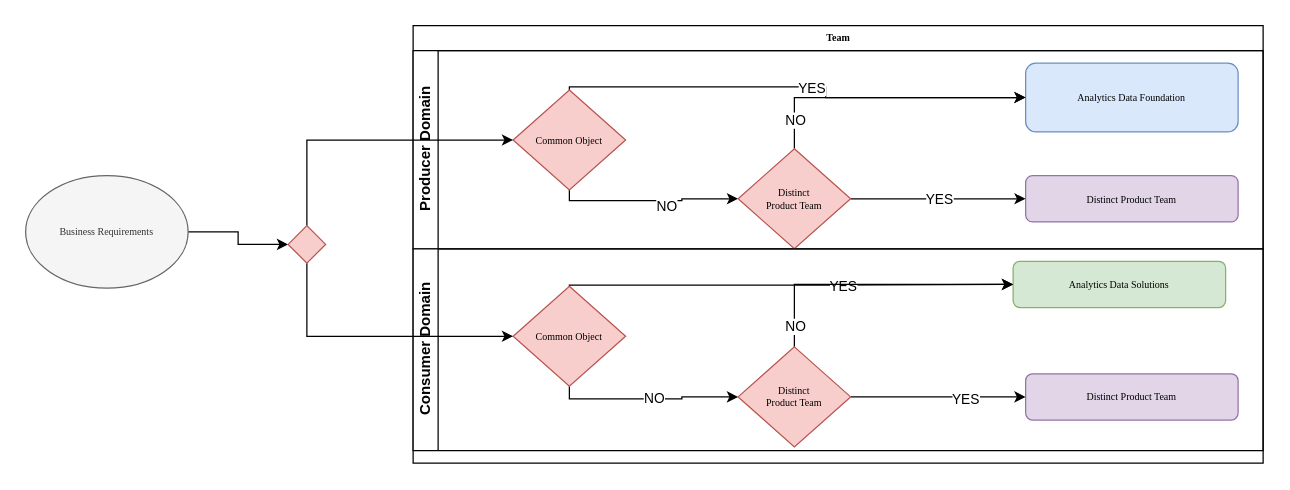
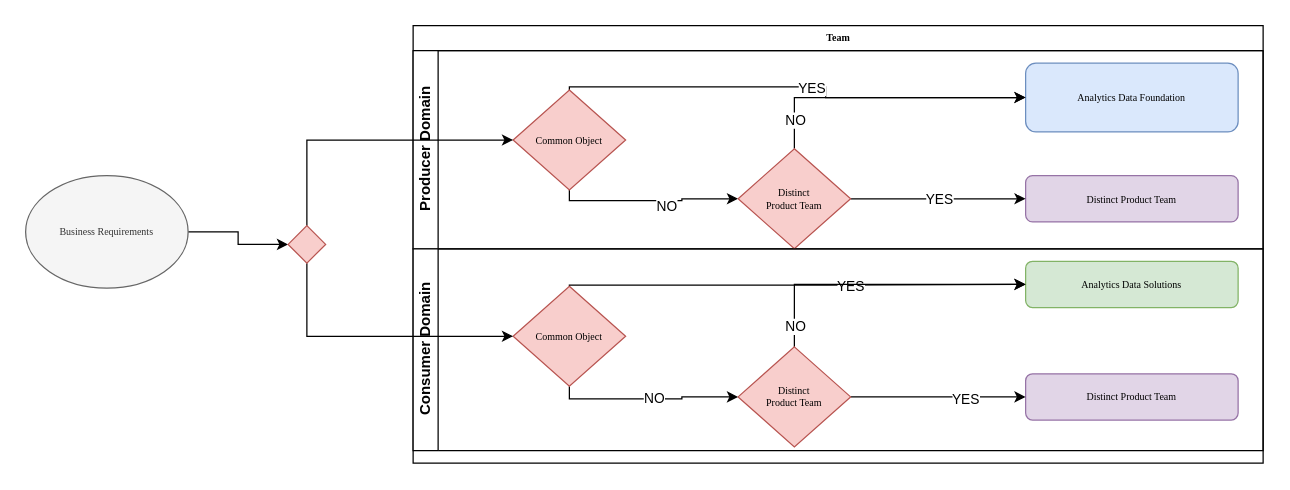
node "Analytics Data Solutions": moved (1119, 284) -> (1132, 284)
